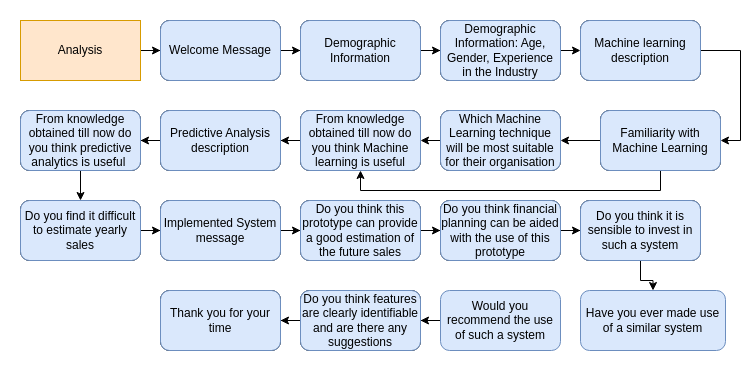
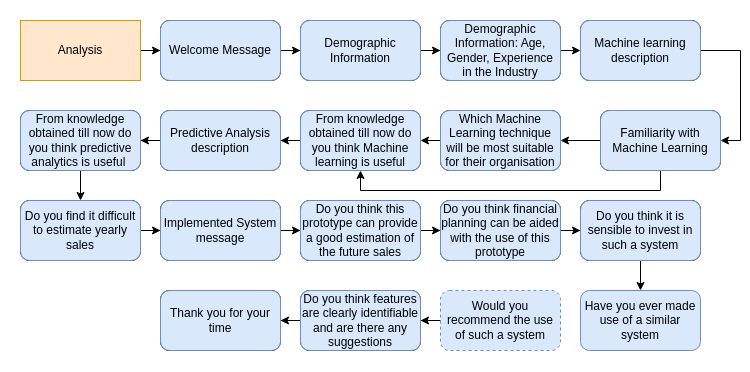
node "Would you recommend the use of such a system": style solid -> dashed
node "Have you ever made use of a similar system": size 145x60 -> 120x60
